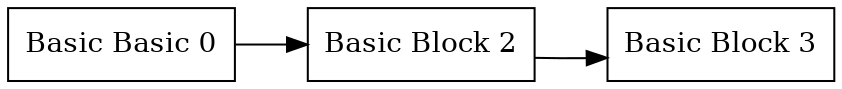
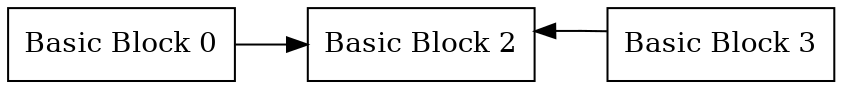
node "Basic Basic 0": label "Basic Basic 0" -> "Basic Block 0"
edge "Basic Block 2" -> "Basic Block 3": reversed
